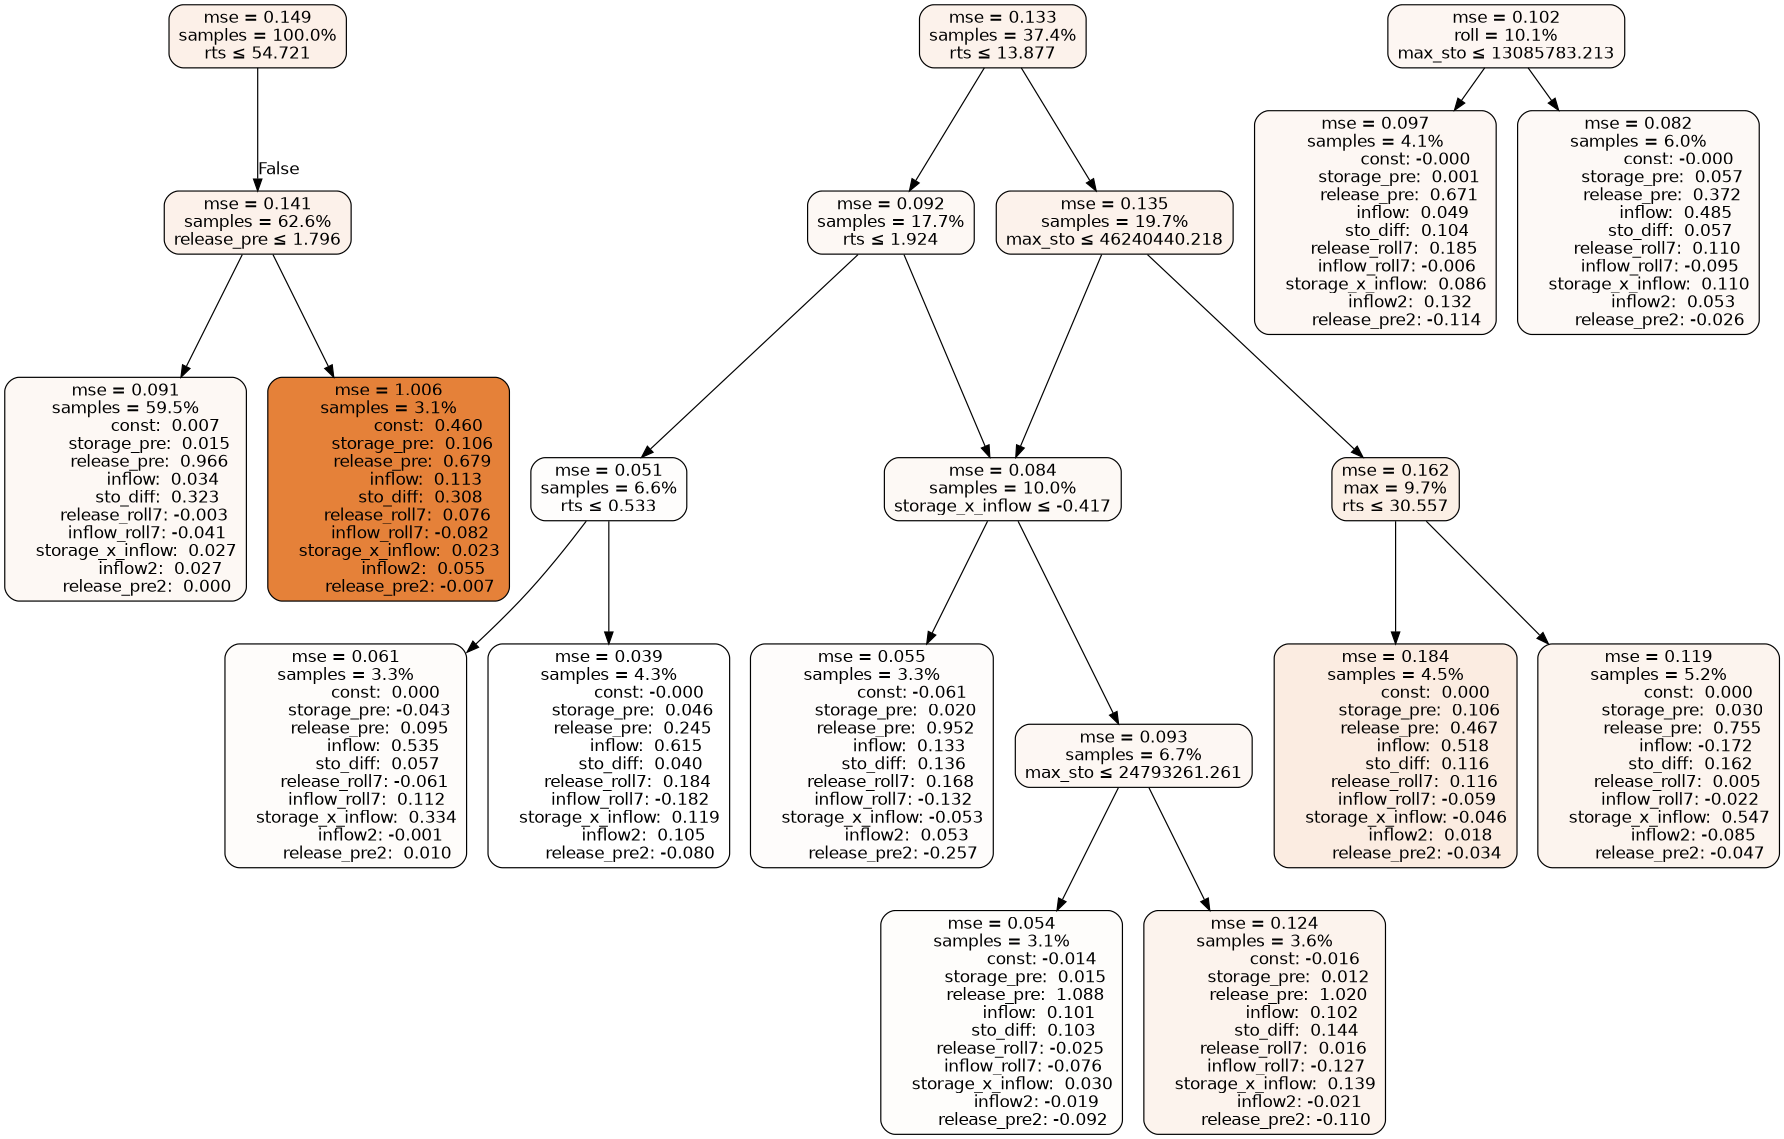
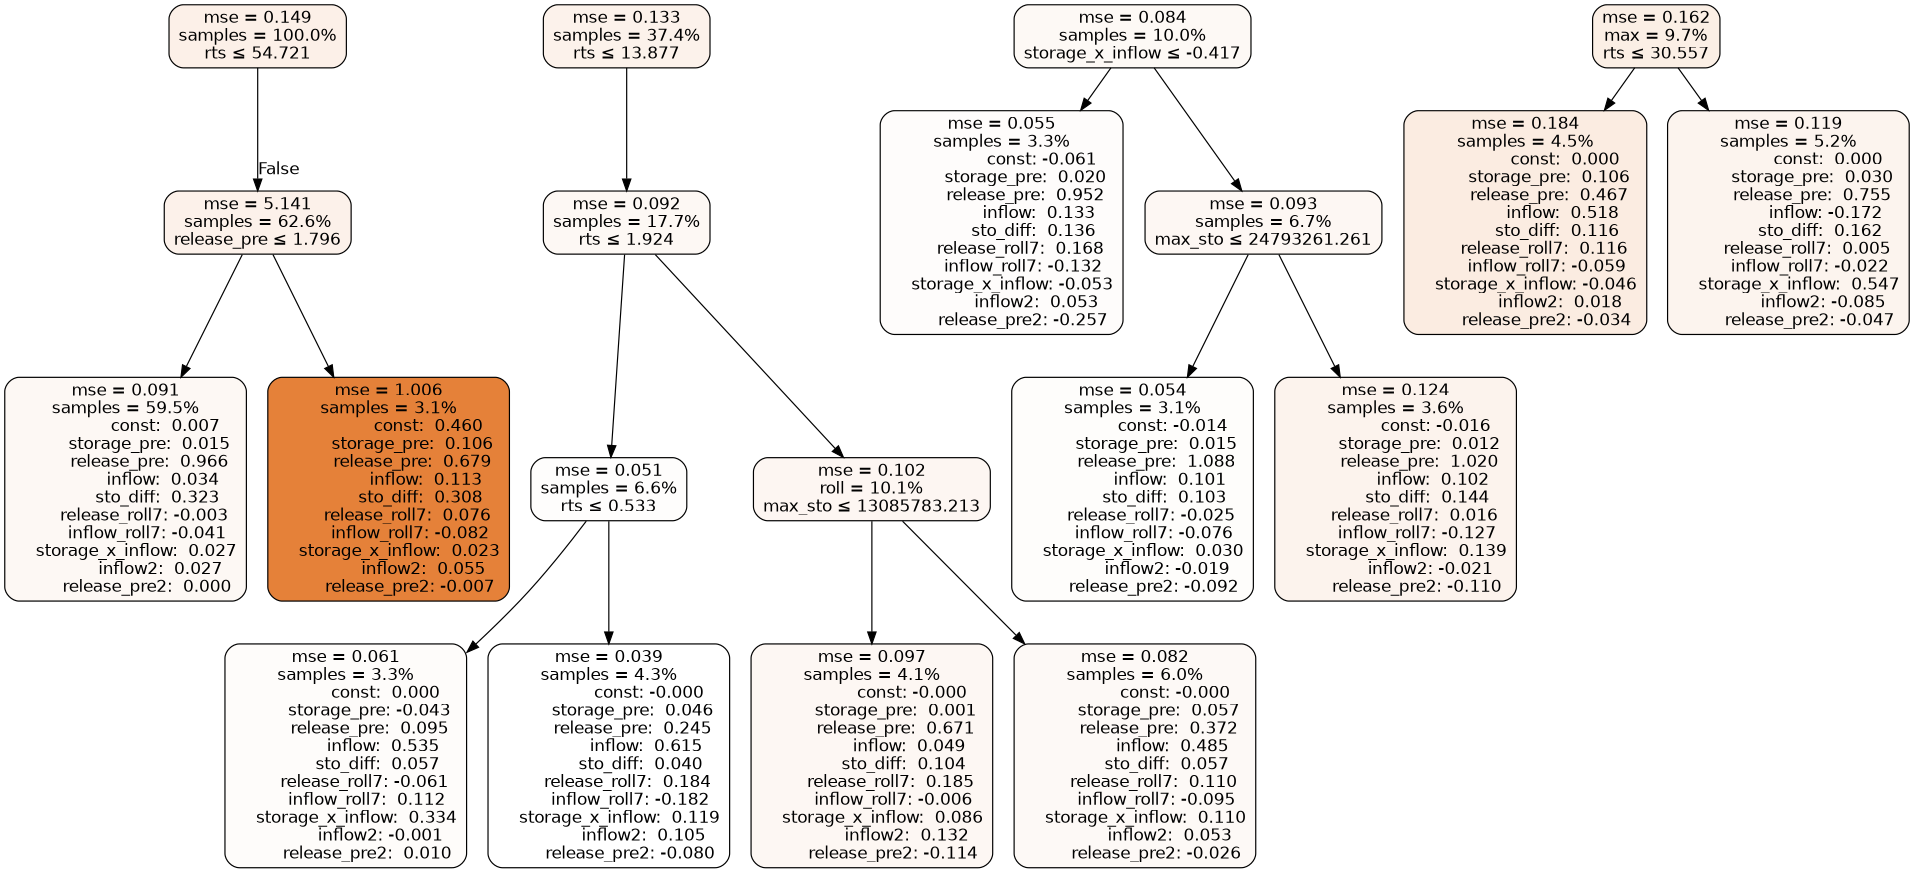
node "mse = 0.141 samples = 62.6% release_pre ≤ 1.796": label "mse = 0.141 samples = 62.6% release_pre ≤ 1.796" -> "mse = 5.141 samples = 62.6% release_pre ≤ 1.796"
node "mse = 0.135 samples = 19.7% max_sto ≤ 46240440.218": removed
edge "mse = 0.092 samples = 17.7% rts ≤ 1.924" -> "mse = 0.084 samples = 10.0% storage_x_inflow ≤ -0.417": now "mse = 0.092 samples = 17.7% rts ≤ 1.924" -> "mse = 0.102 roll = 10.1% max_sto ≤ 13085783.213"
